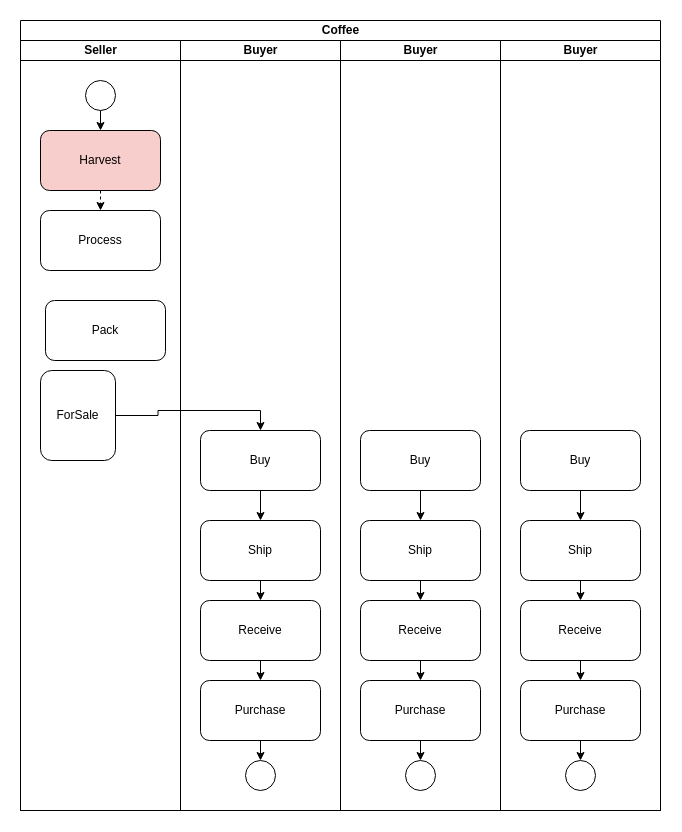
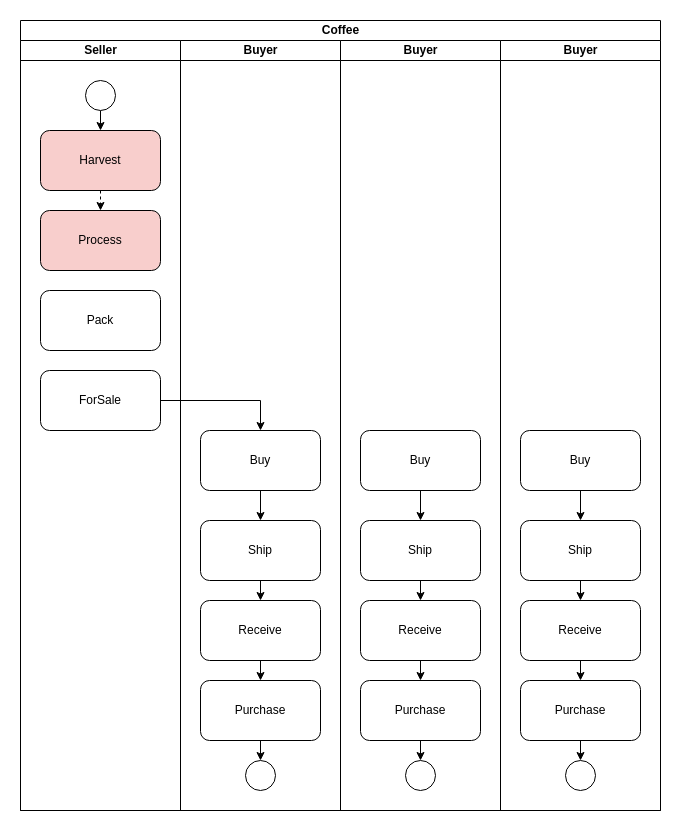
node "Process": fillcolor #ffffff -> #f8cecc
node "Pack": moved (106, 331) -> (101, 321)
node "ForSale": size 75x90 -> 120x60
